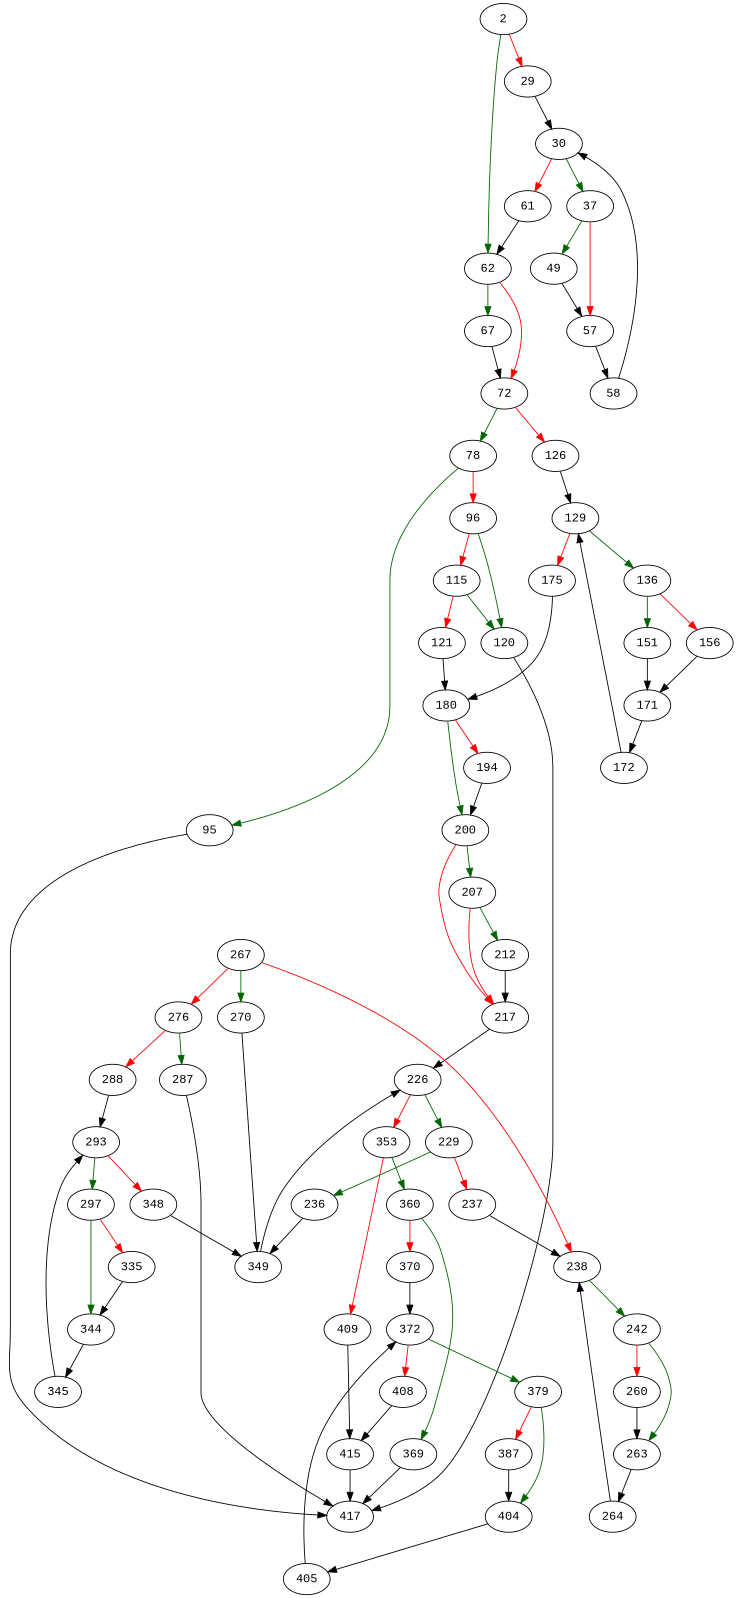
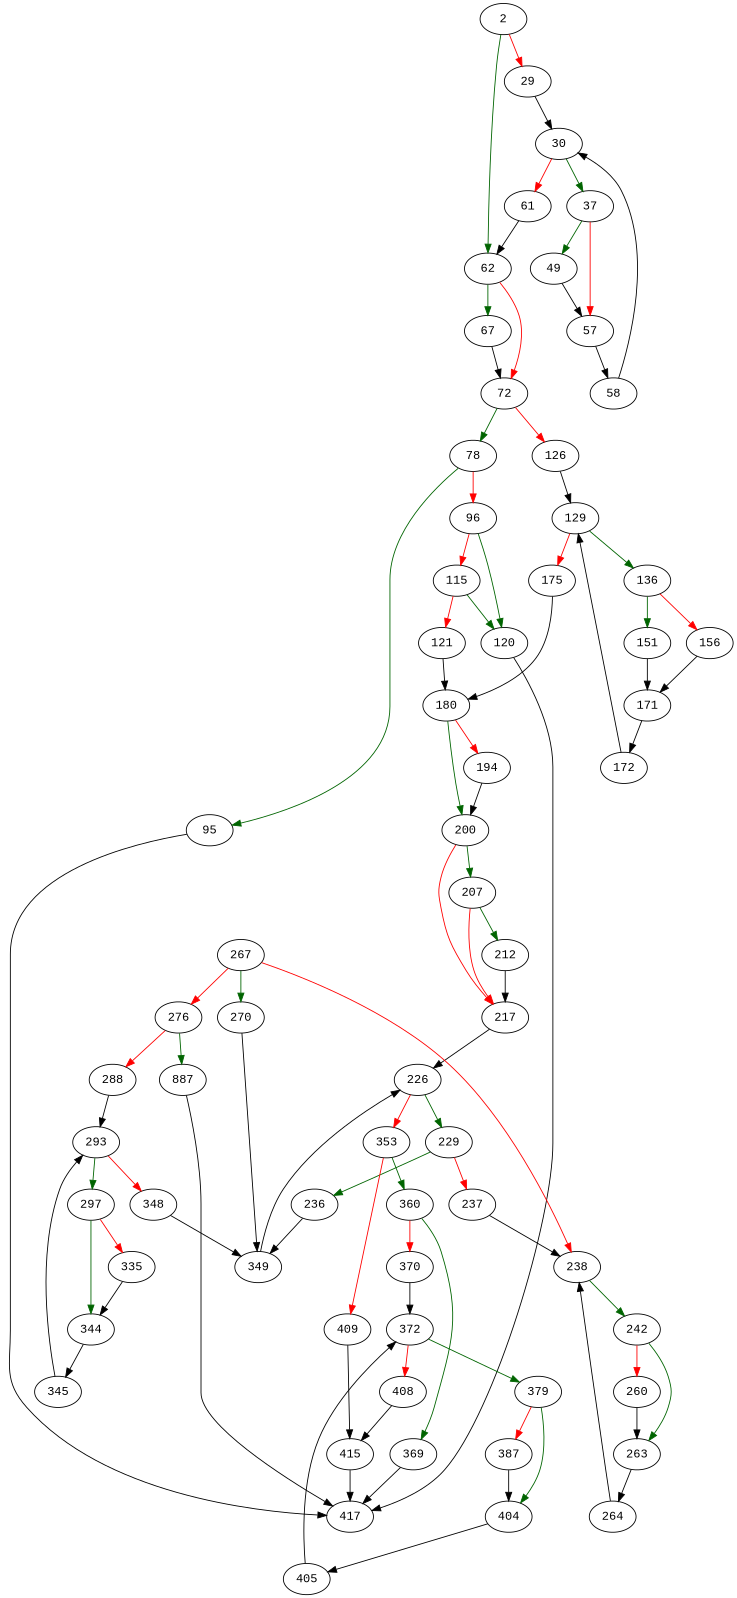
node "287": label "287" -> "887"
